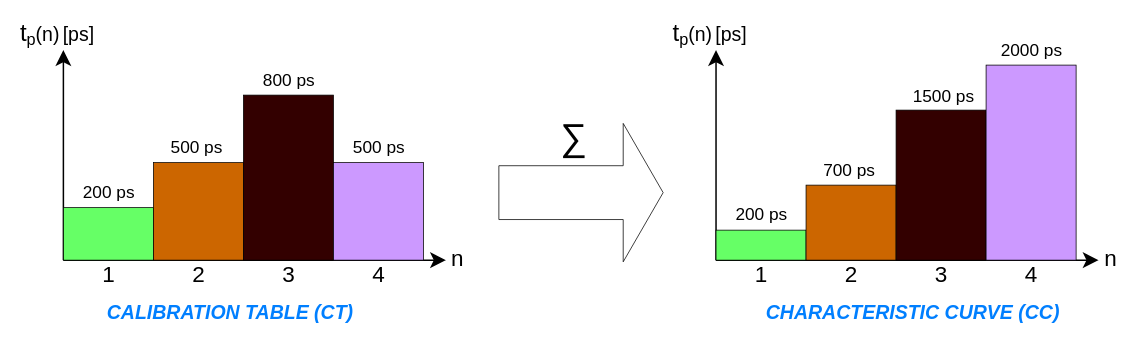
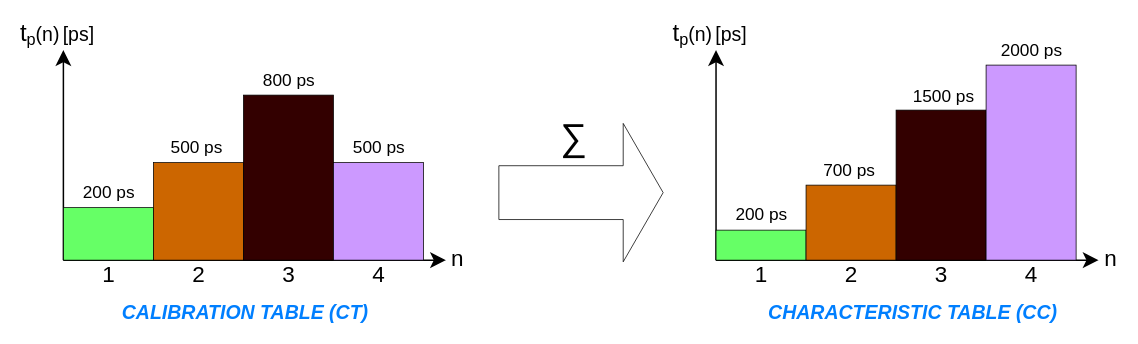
node "CALIBRATION TABLE (CT)": moved (230, 312) -> (245, 312)
node "CHARACTERISTIC CURVE (CC)": label "CHARACTERISTIC CURVE (CC)" -> "CHARACTERISTIC TABLE (CC)"
